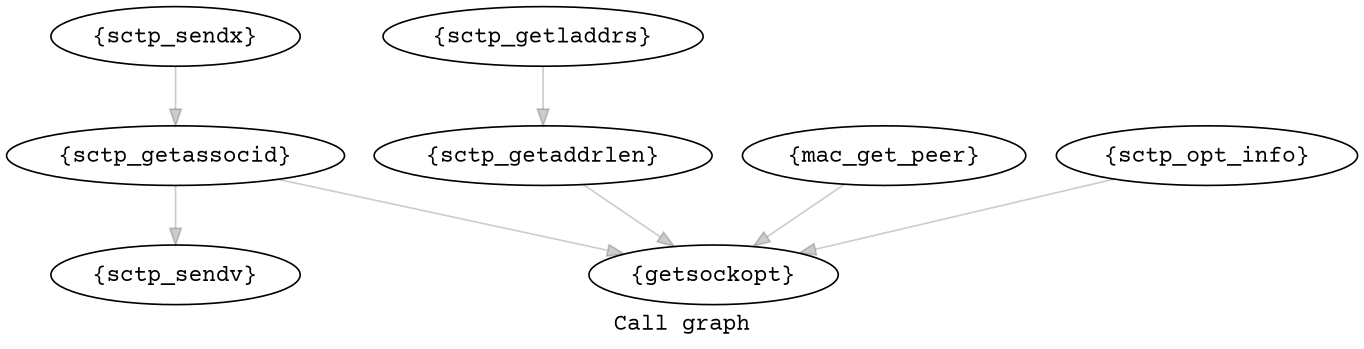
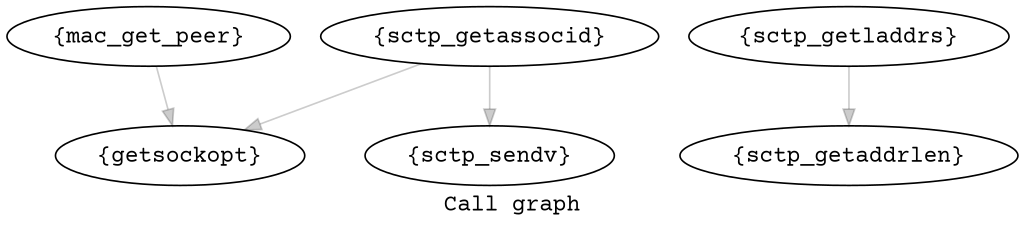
node "{sctp_sendx}": removed
node "{sctp_opt_info}": removed
edge "{sctp_getaddrlen}" -> "{getsockopt}": removed
